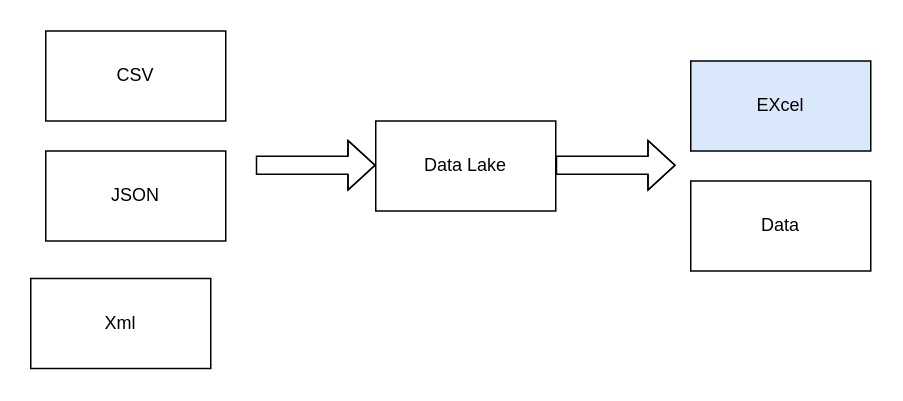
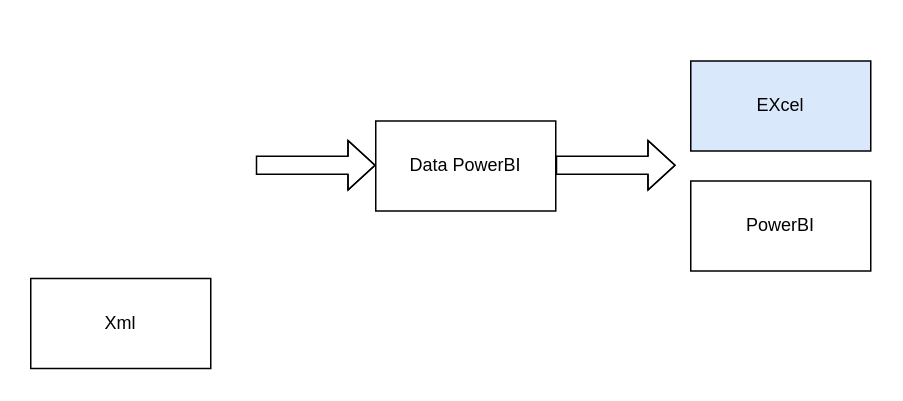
node "CSV": removed
node "Data Lake": label "Data Lake" -> "Data PowerBI"
node "JSON": removed
node "Data": label "Data" -> "PowerBI"
